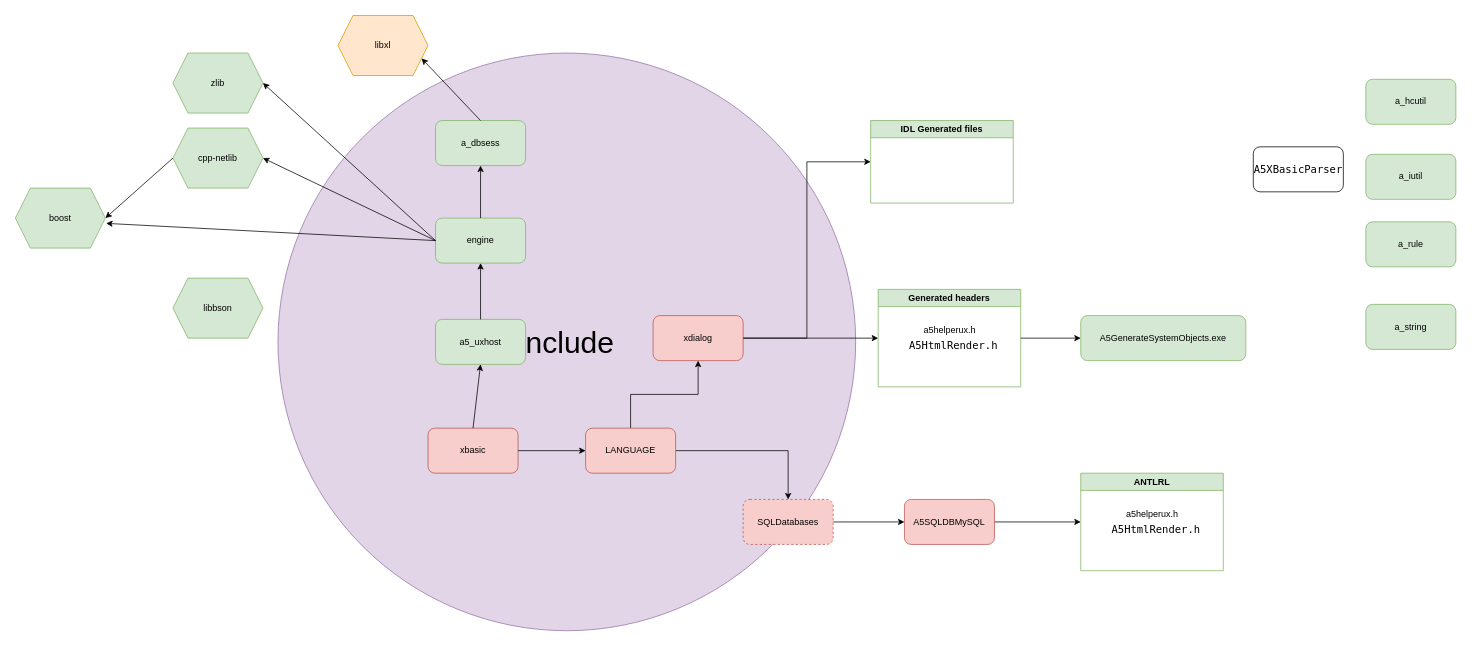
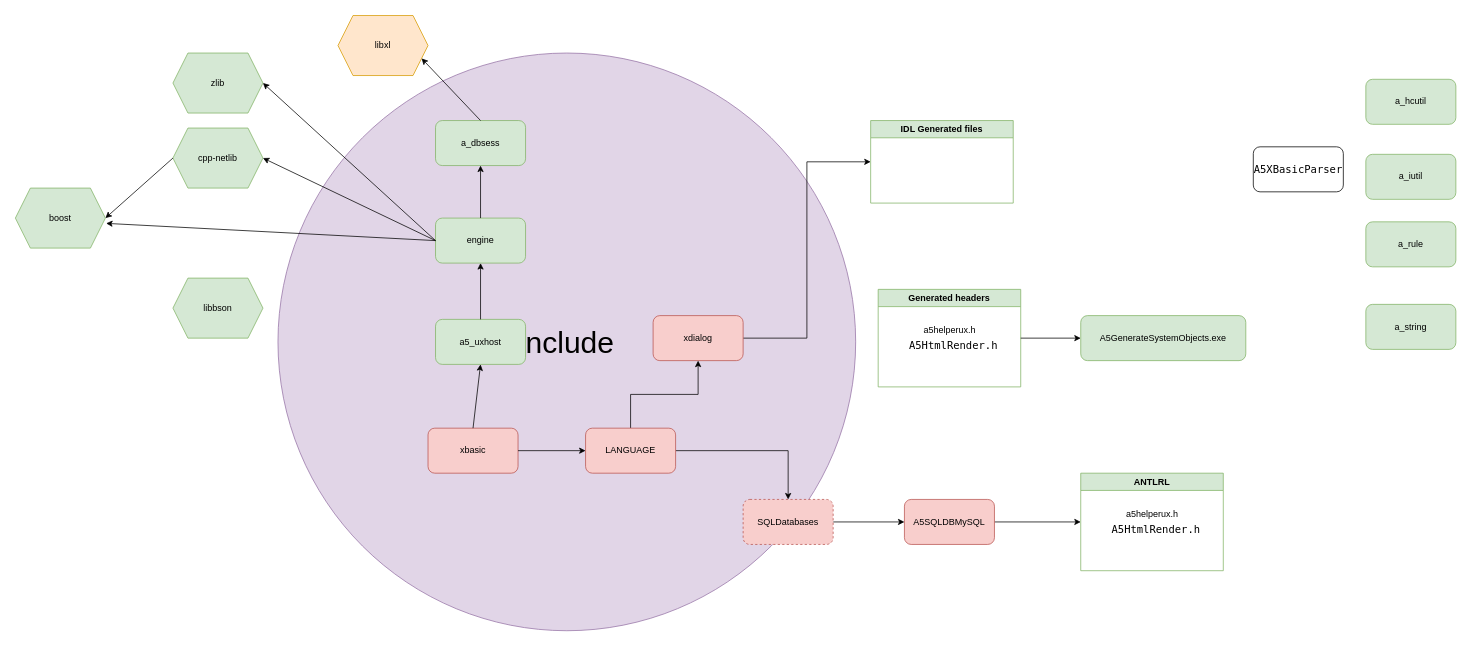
edge "xdialog" -> "Generated headers": removed
